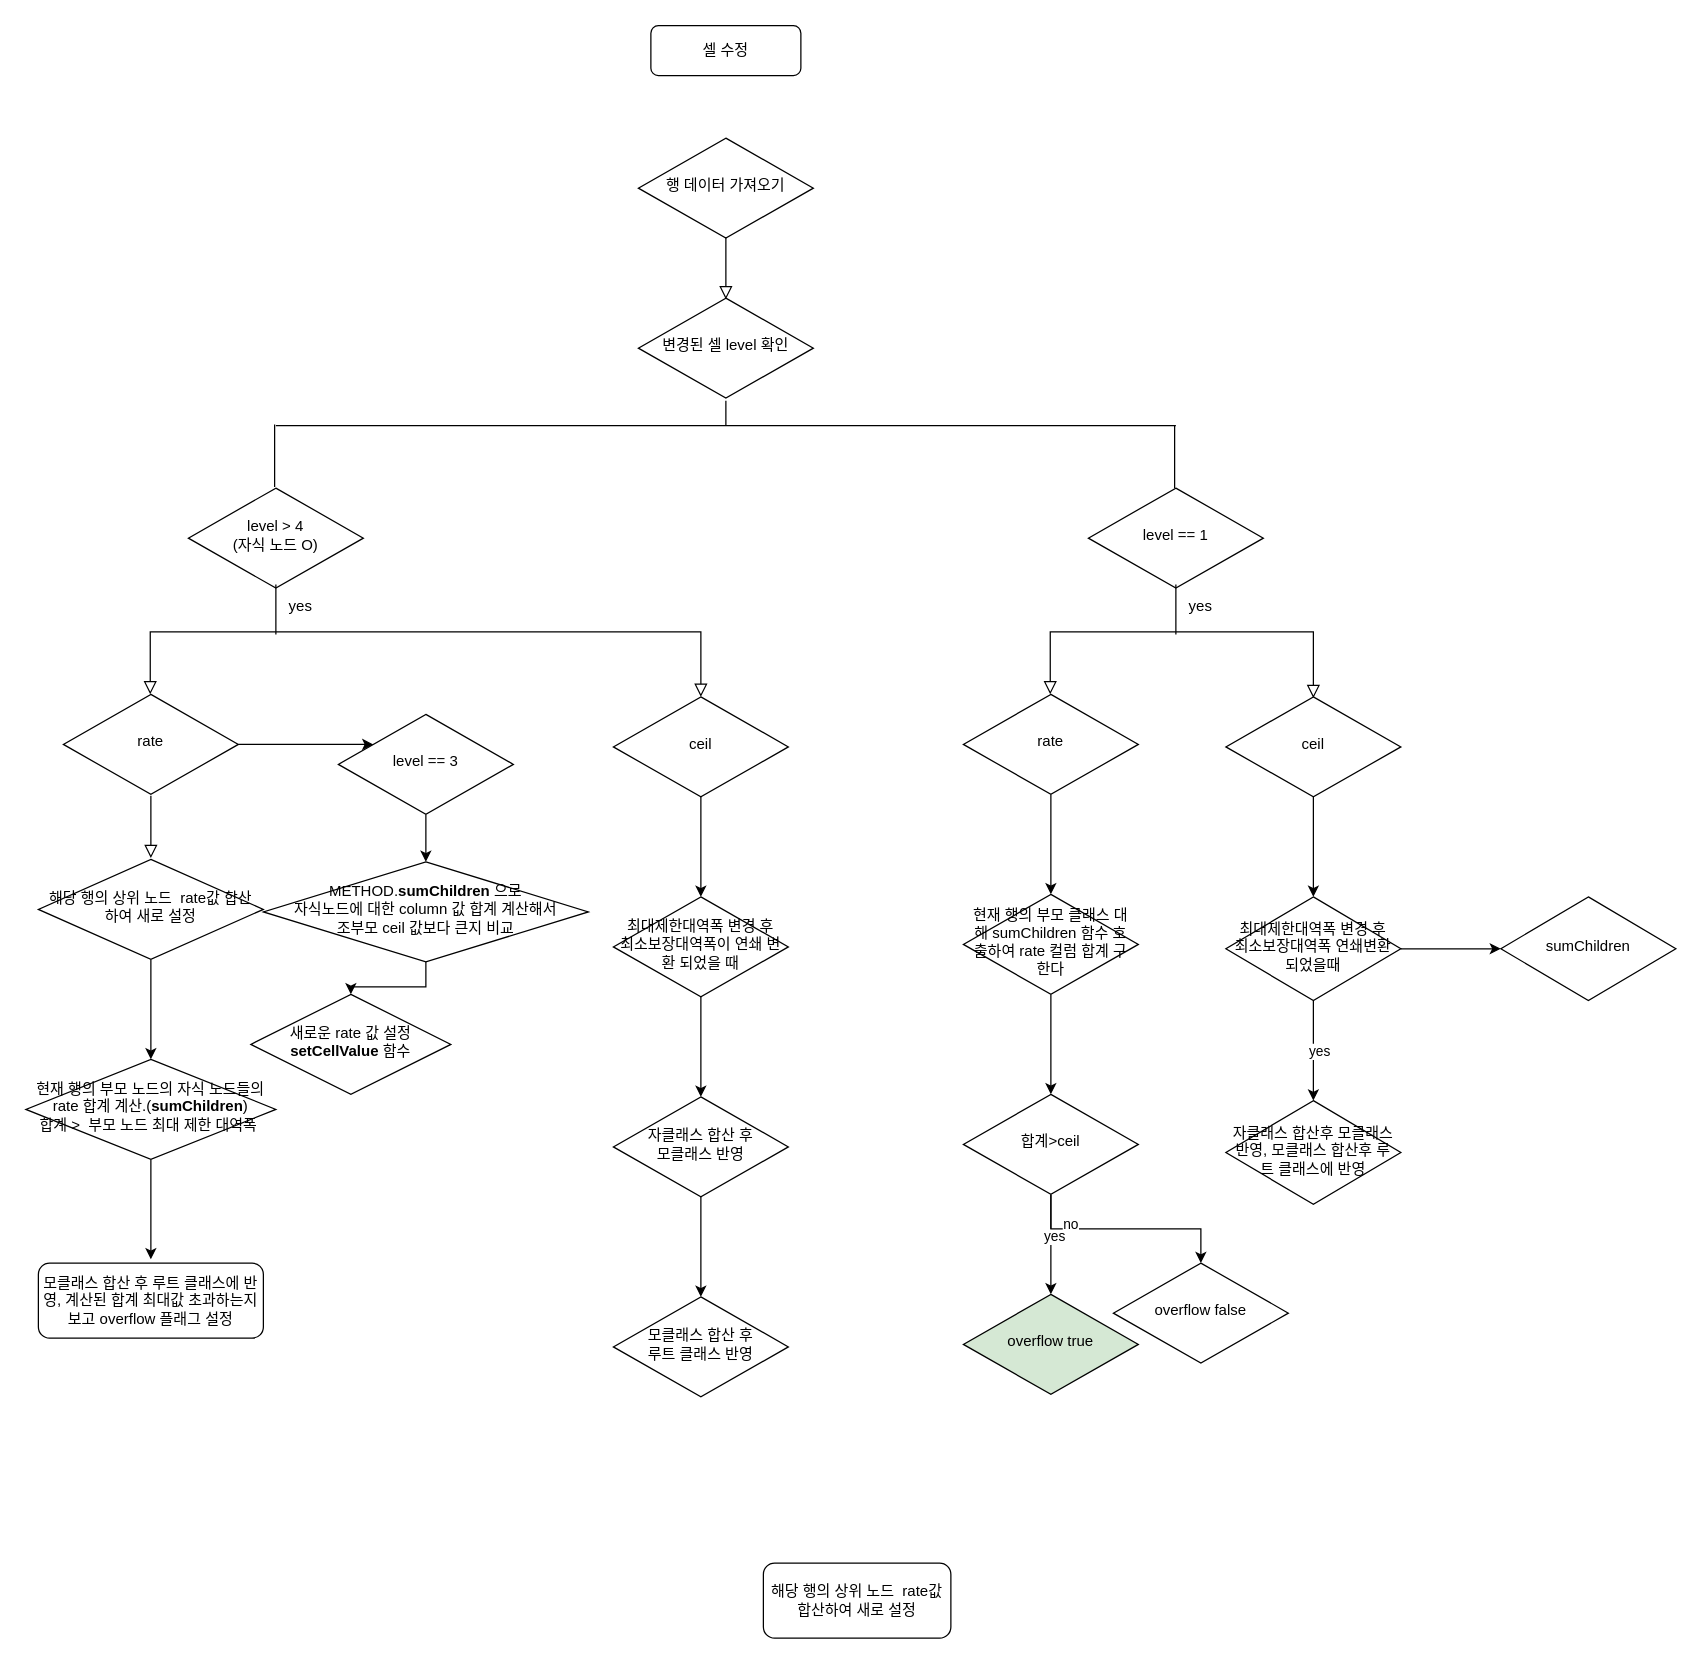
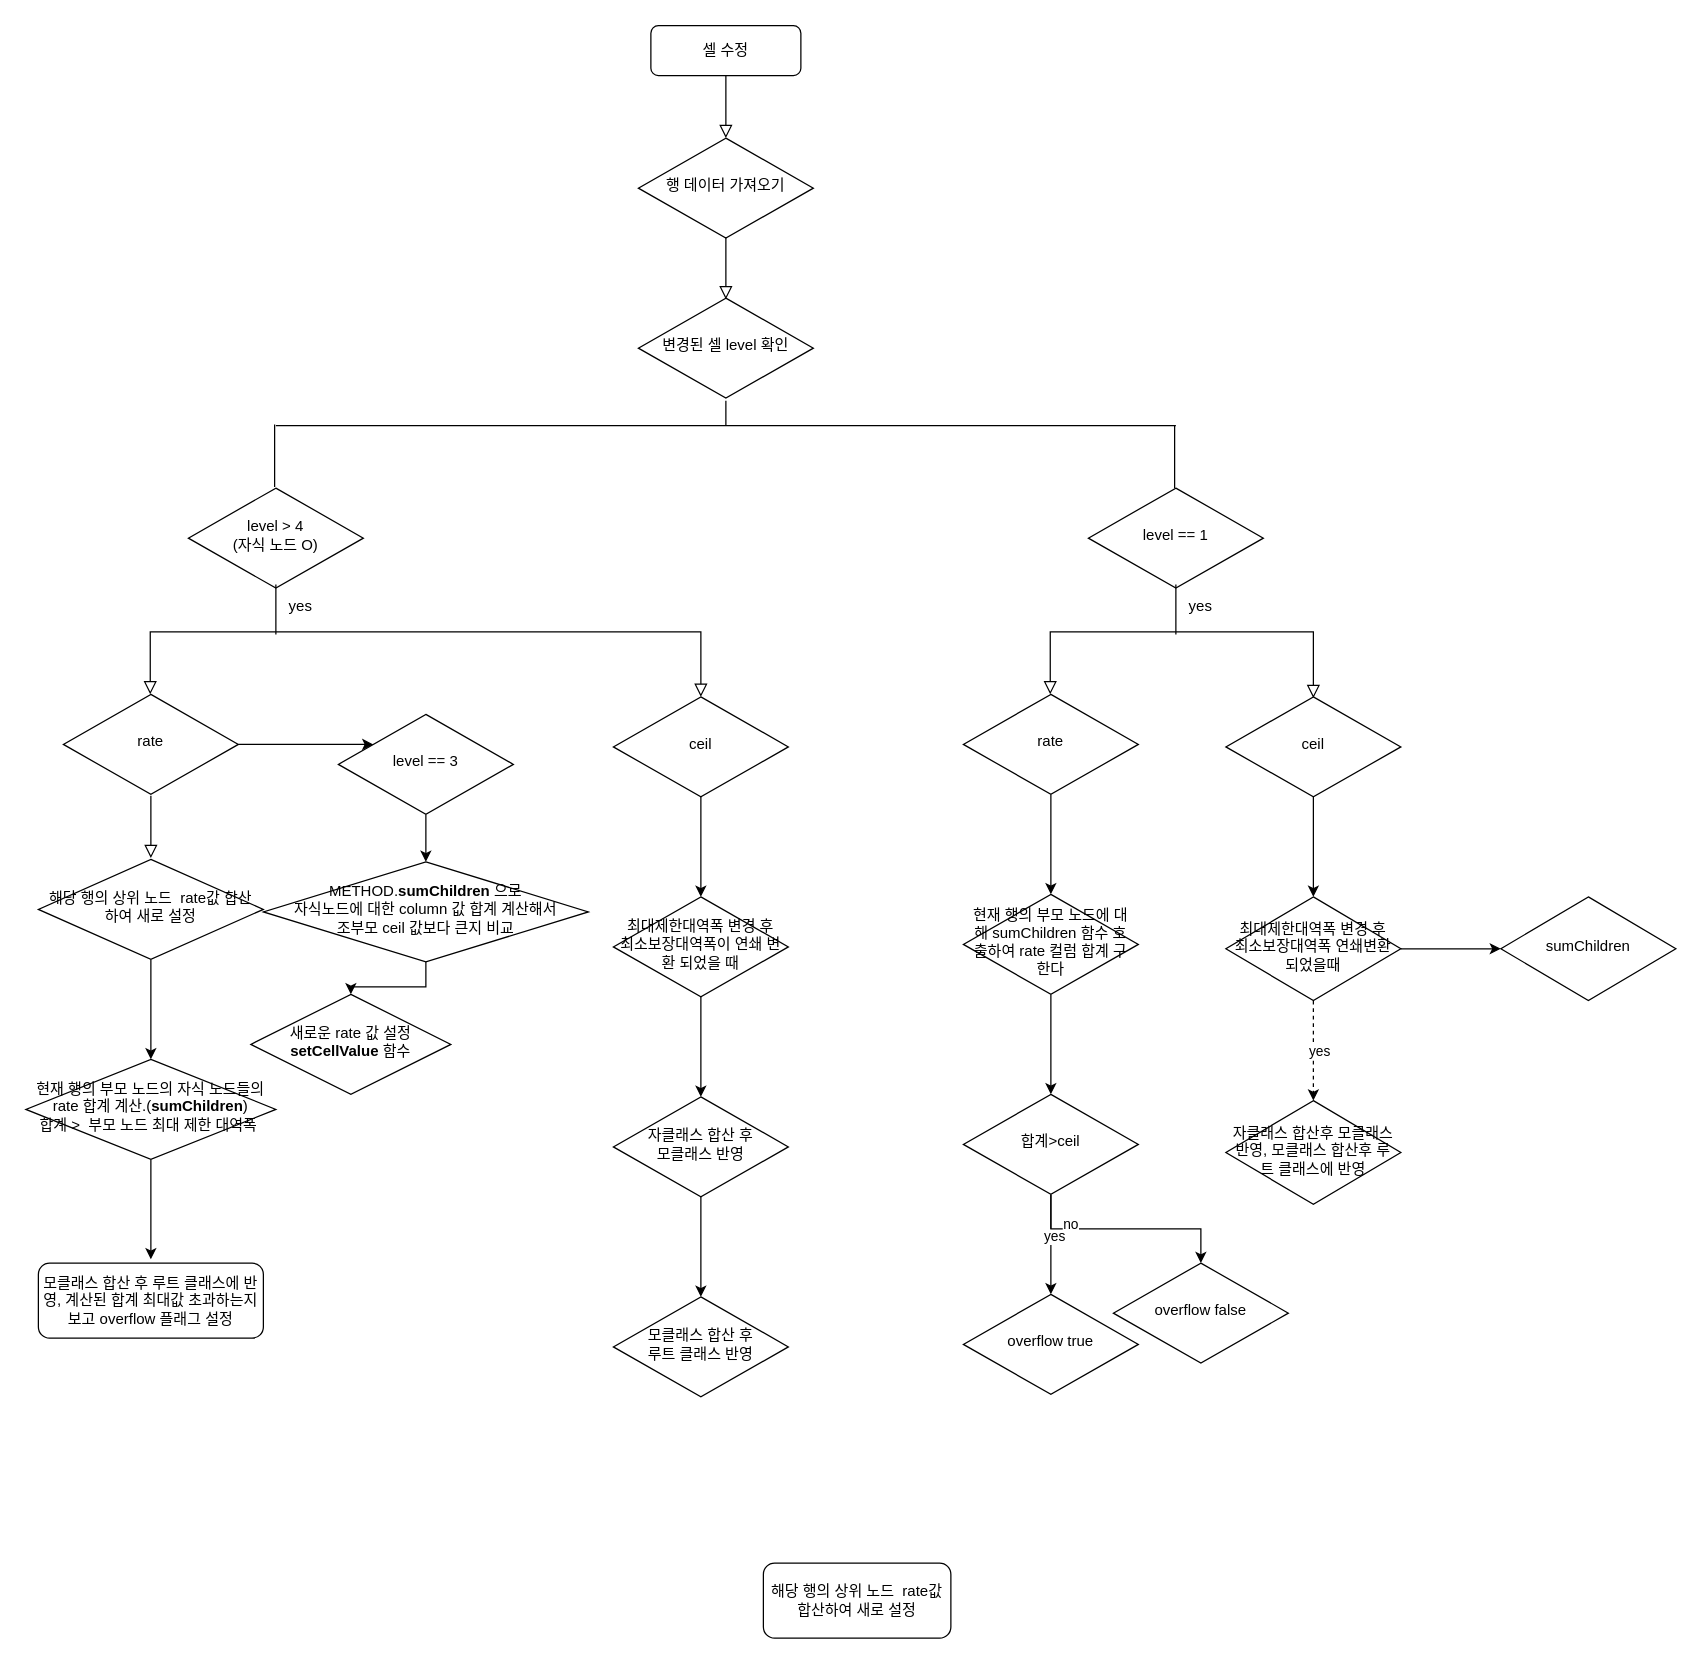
edge "셀 수정" -> "행 데이터 가져오기": added
node "현재 행의 부모 클래스 대해 sumChildren 함수 호출하여 rate 컬럼 합계 구한다": label "현재 행의 부모 클래스 대해 sumChildren 함수 호출하여 rate 컬럼 합계 구한다" -> "현재 행의 부모 노드에 대해 sumChildren 함수 호출하여 rate 컬럼 합계 구한다"
edge "최대제한대역폭 변경 후 최소보장대역폭 연쇄변환되었을때" -> "자클래스 합산후 모클래스 반영, 모클래스 합산후 루트 클래스에 반영": style solid -> dashed
node "overflow true": fillcolor #d5e8d4 -> #ffffff
